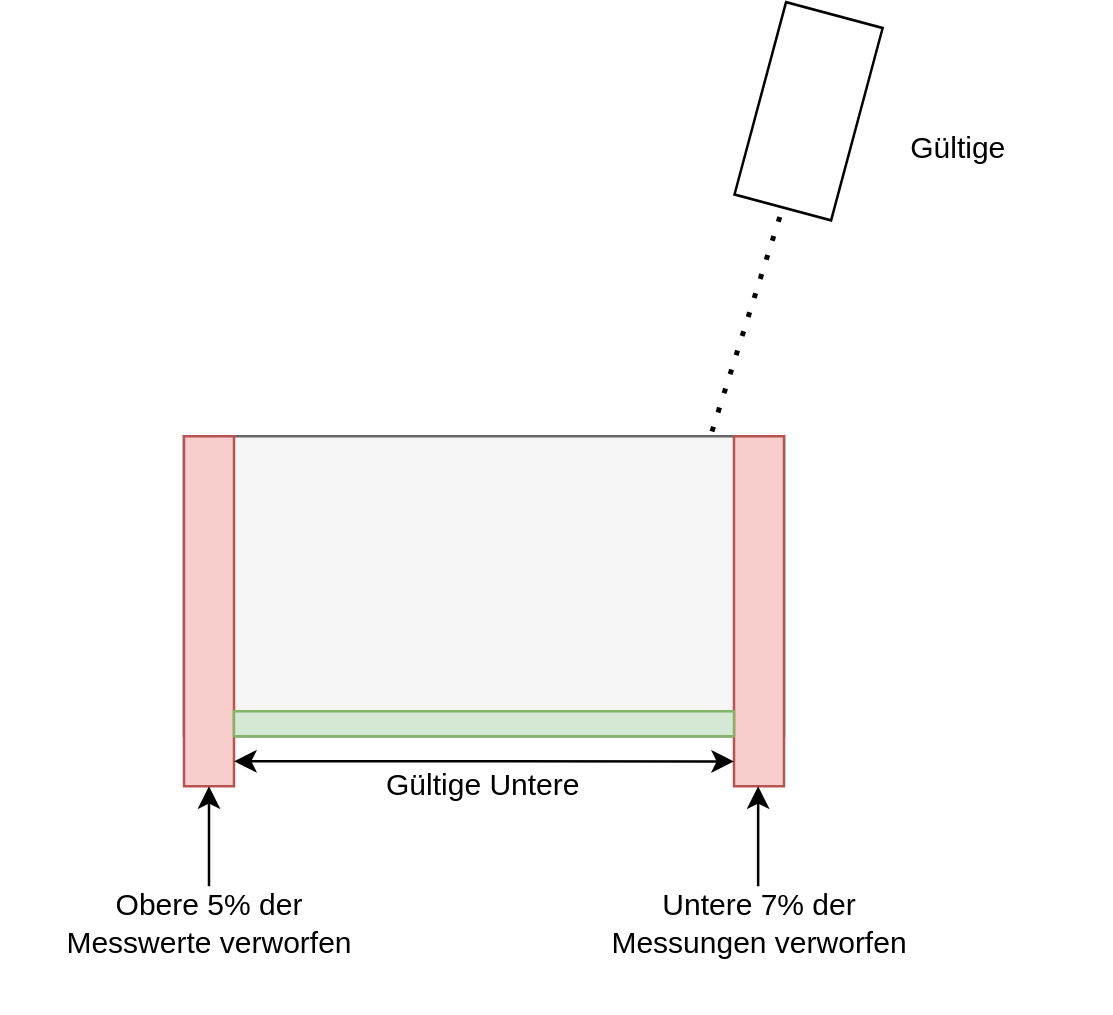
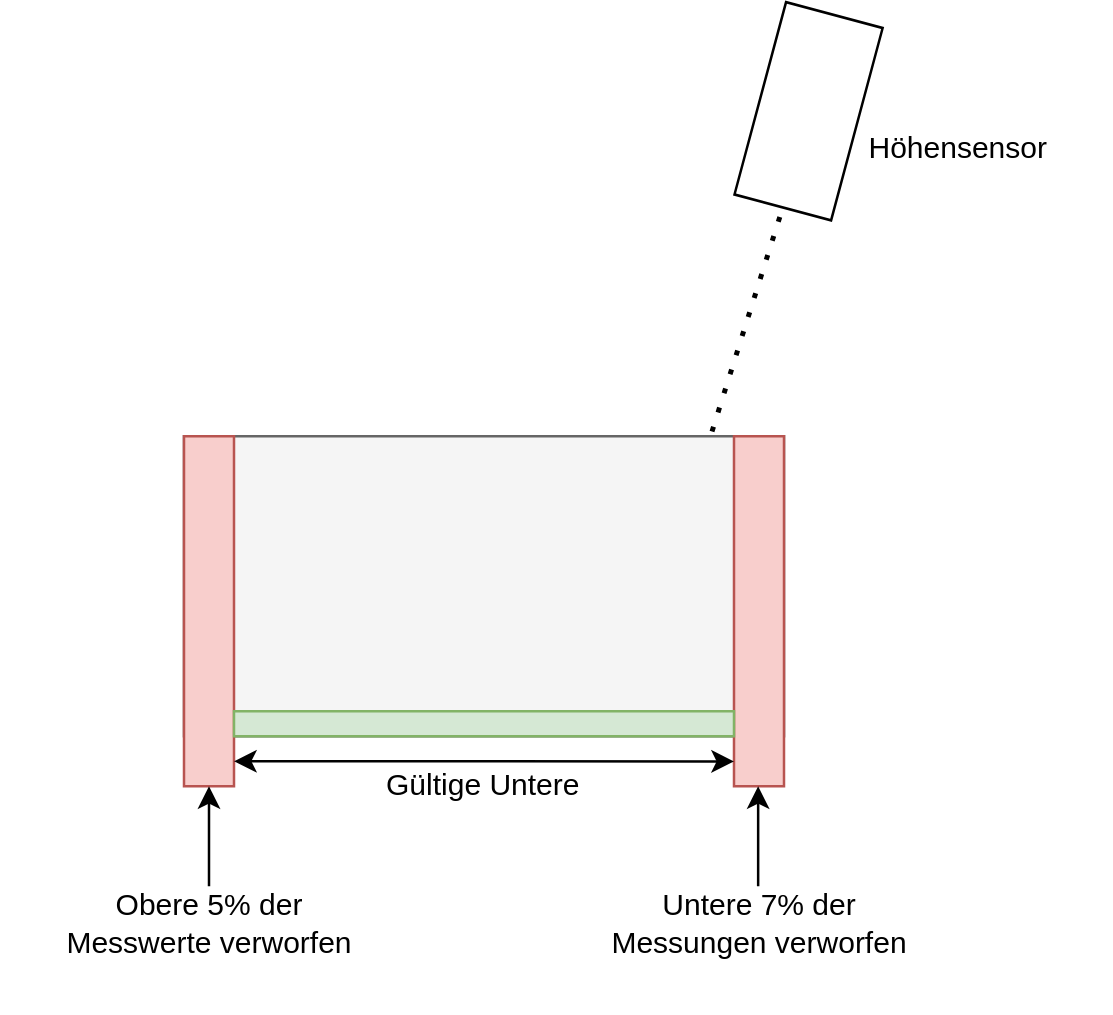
node "Gültige": label "Gültige" -> "Höhensensor"
